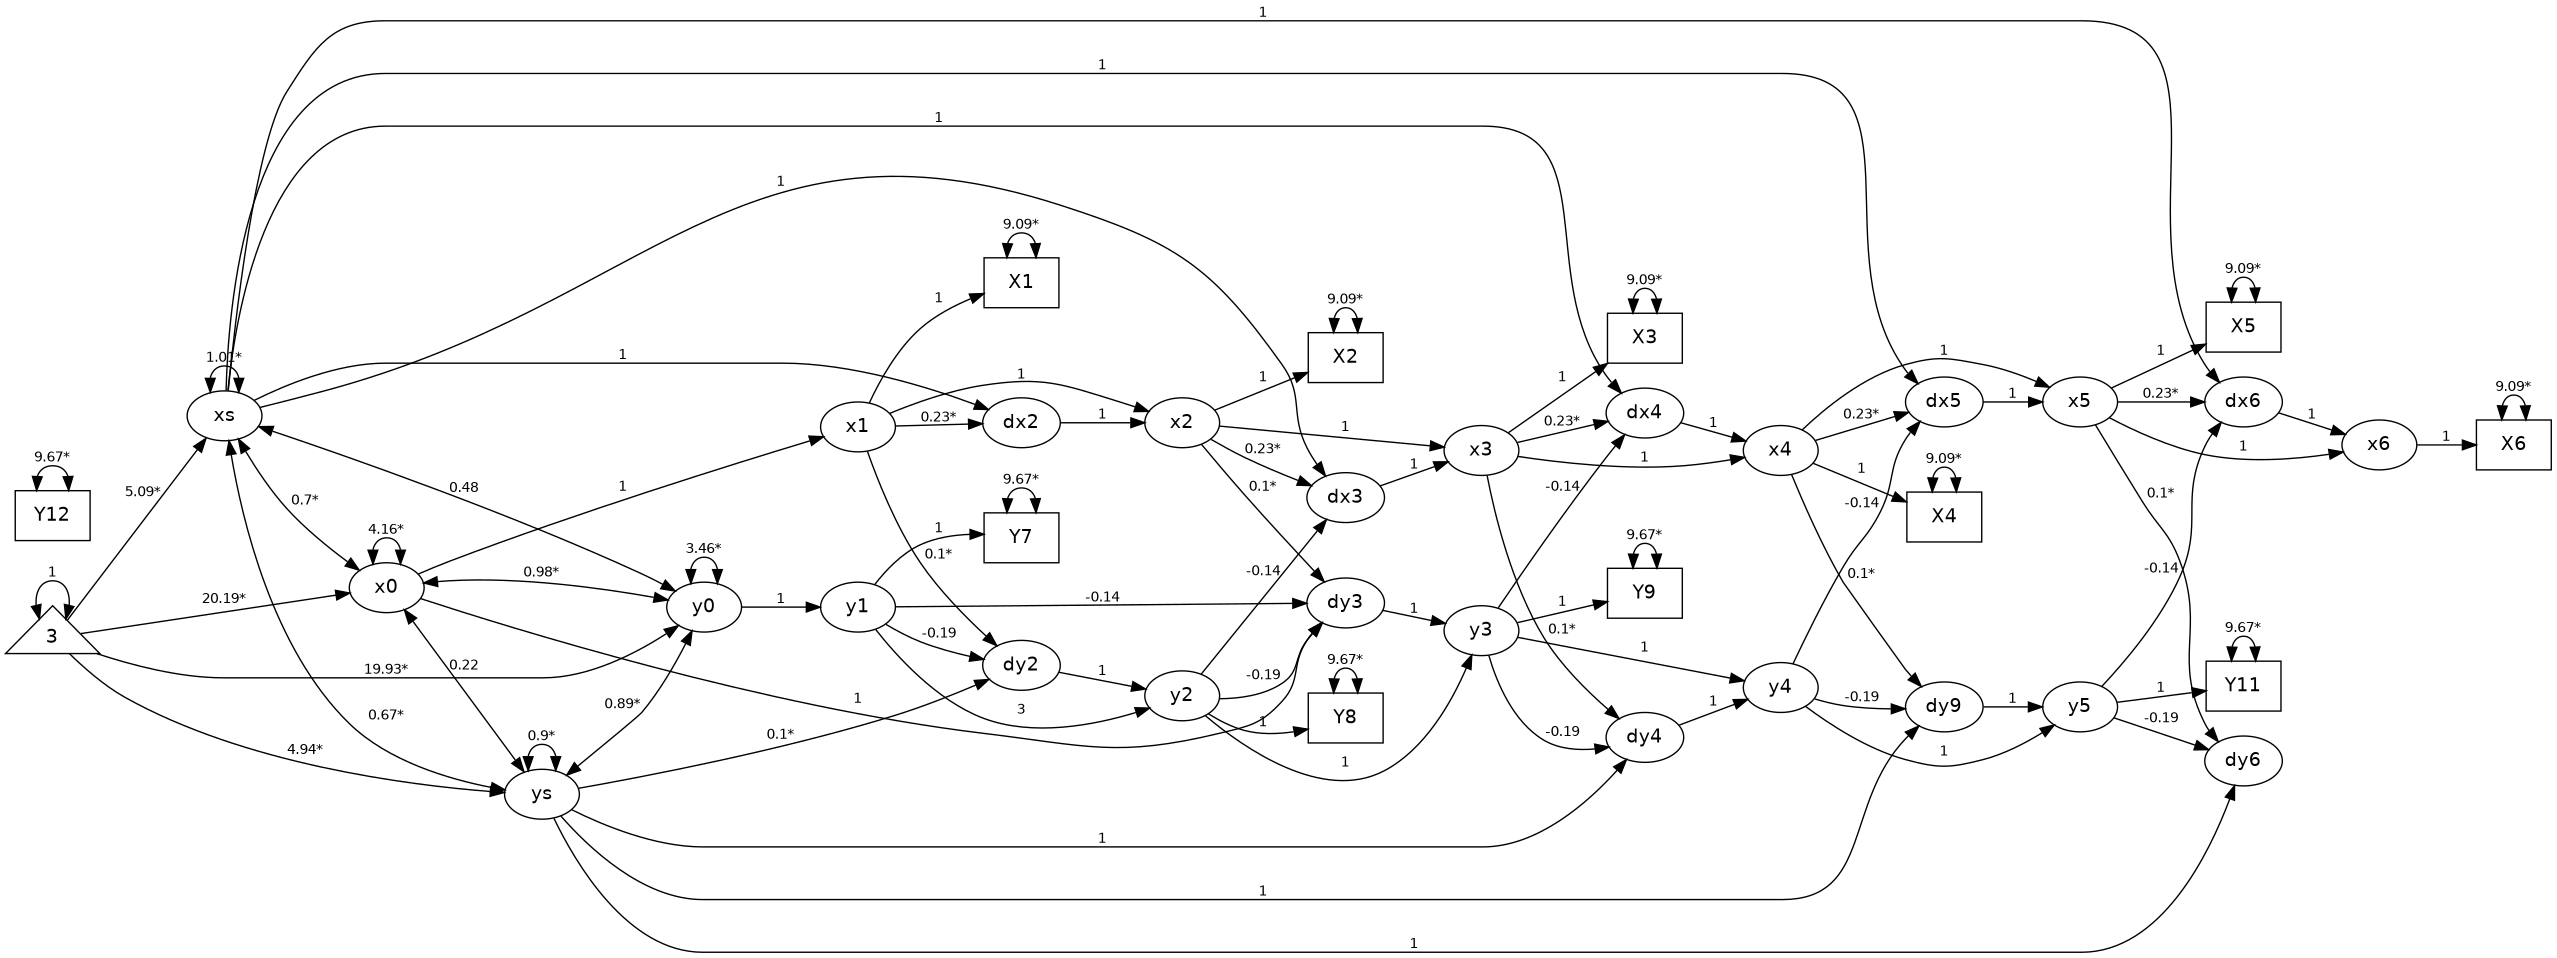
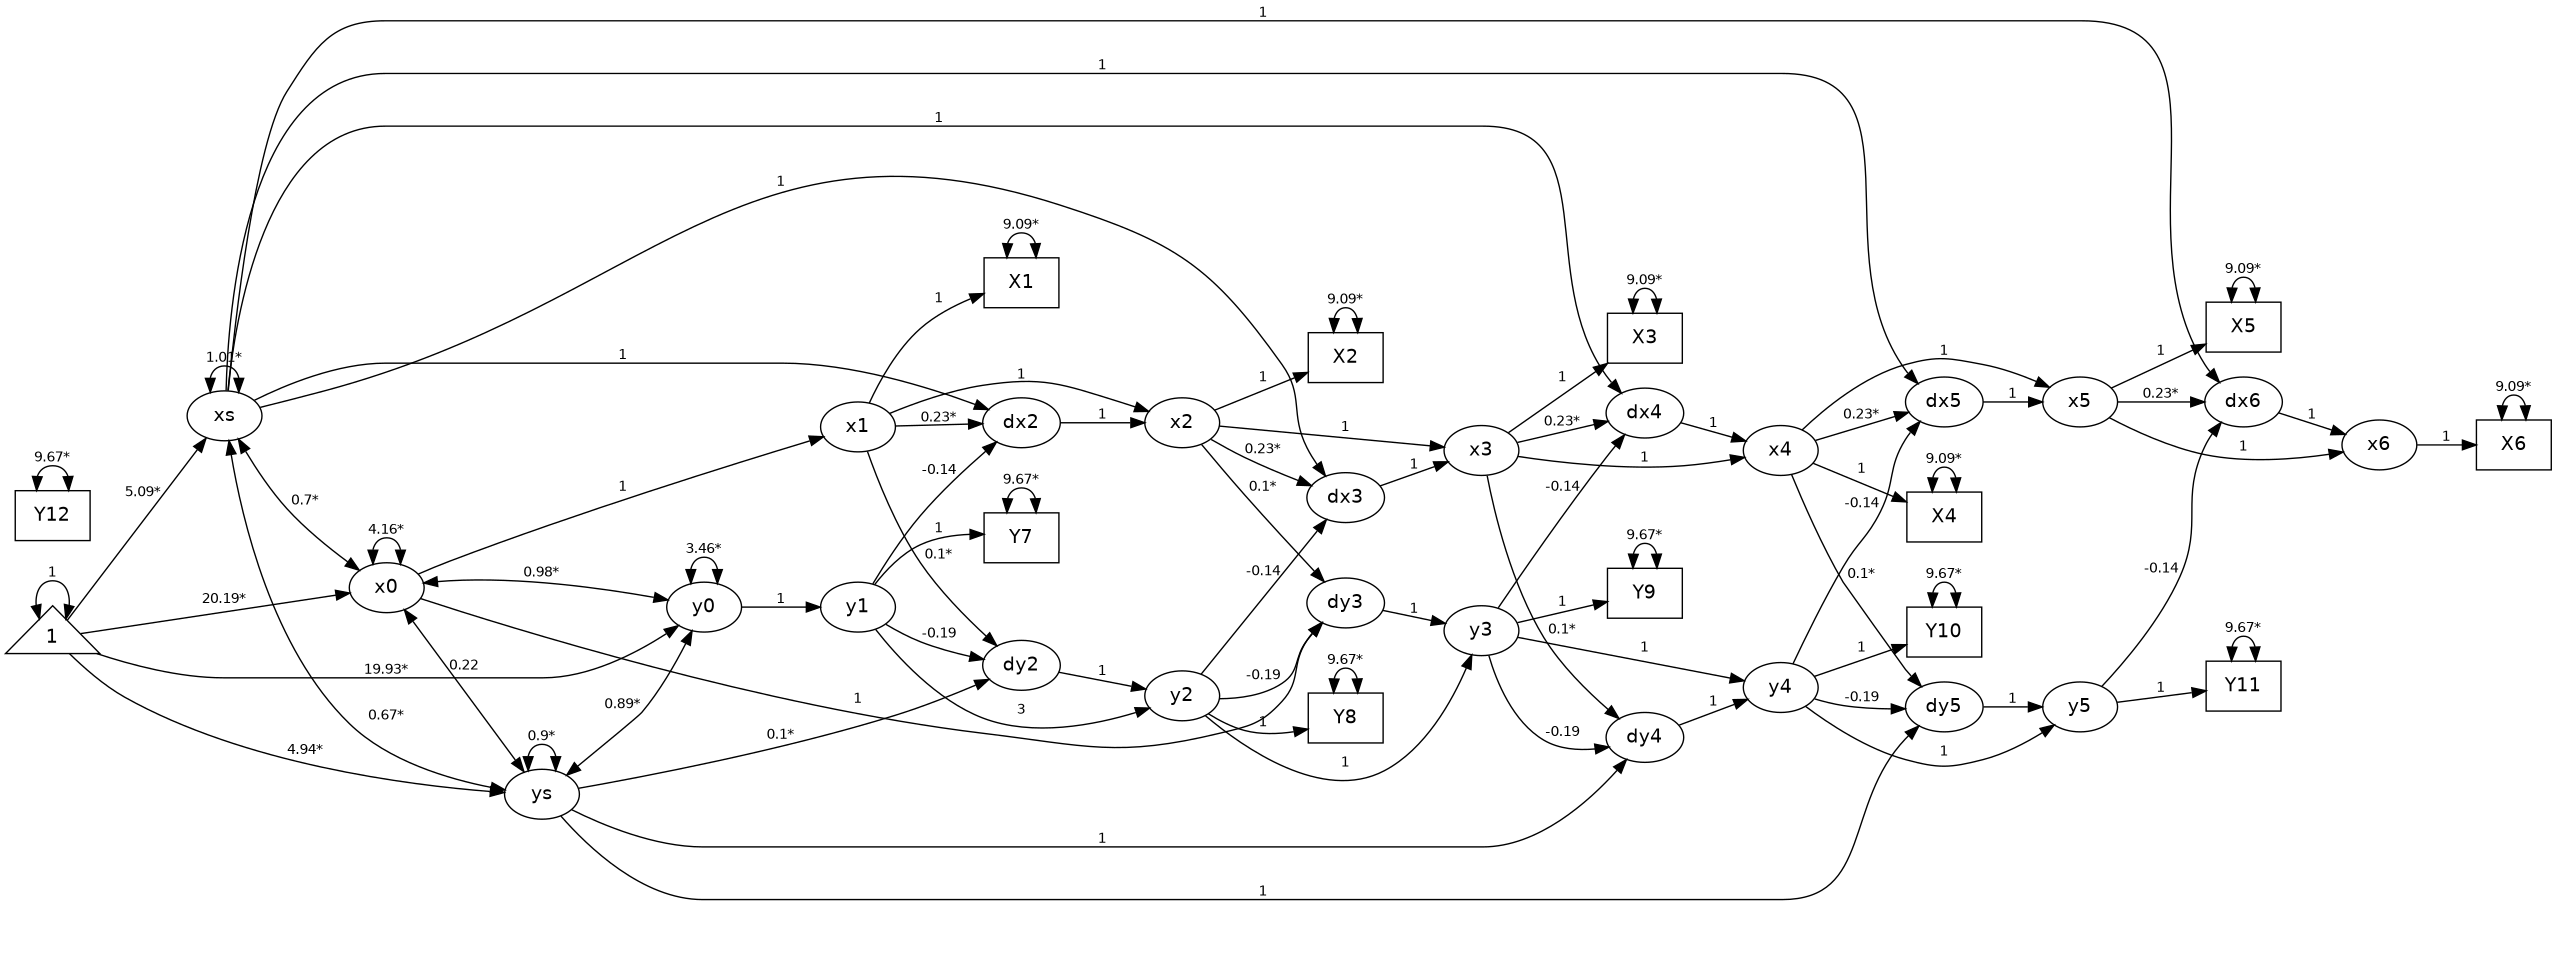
edge "xs" -- "y0": removed, label "0.48"
edge "y1" -> "dy3": now "y1" -> "dx2"
node "Y10": added
node "3": label "3" -> "1"
node "dy9": label "dy9" -> "dy5"
node "dy6": removed
